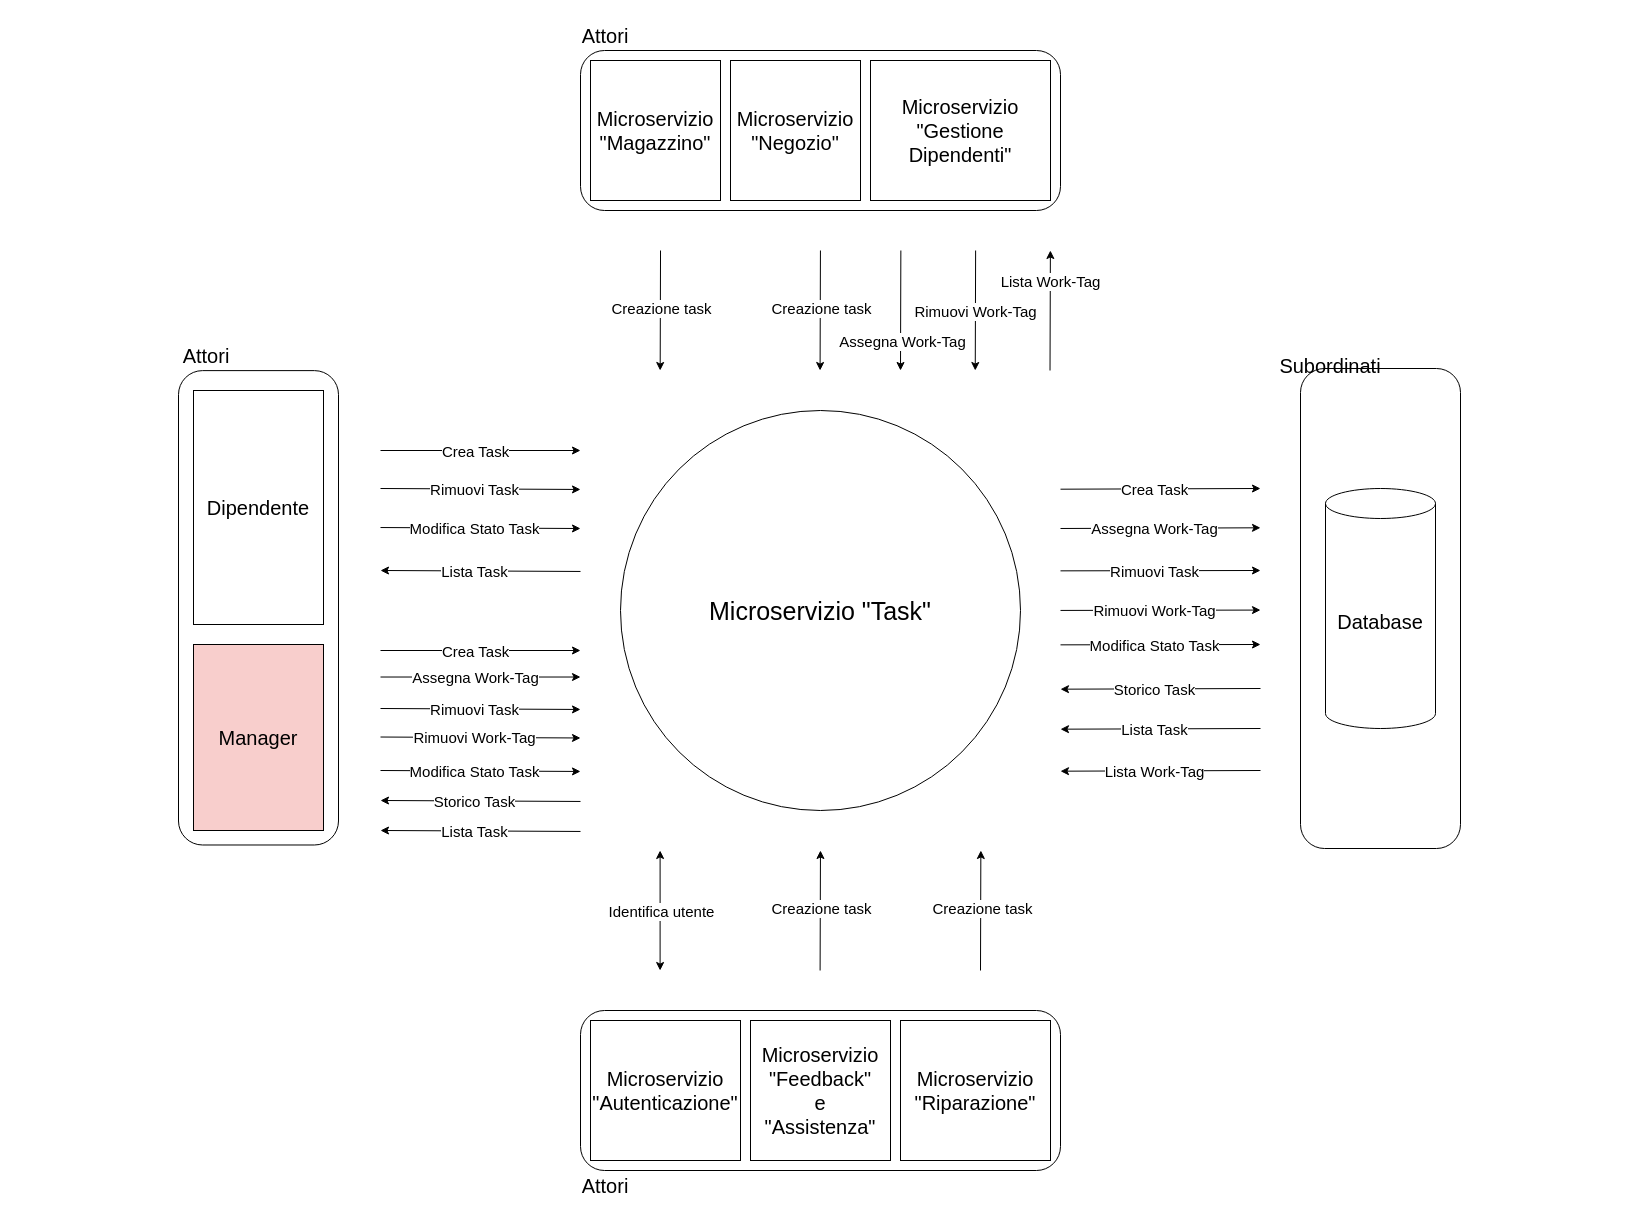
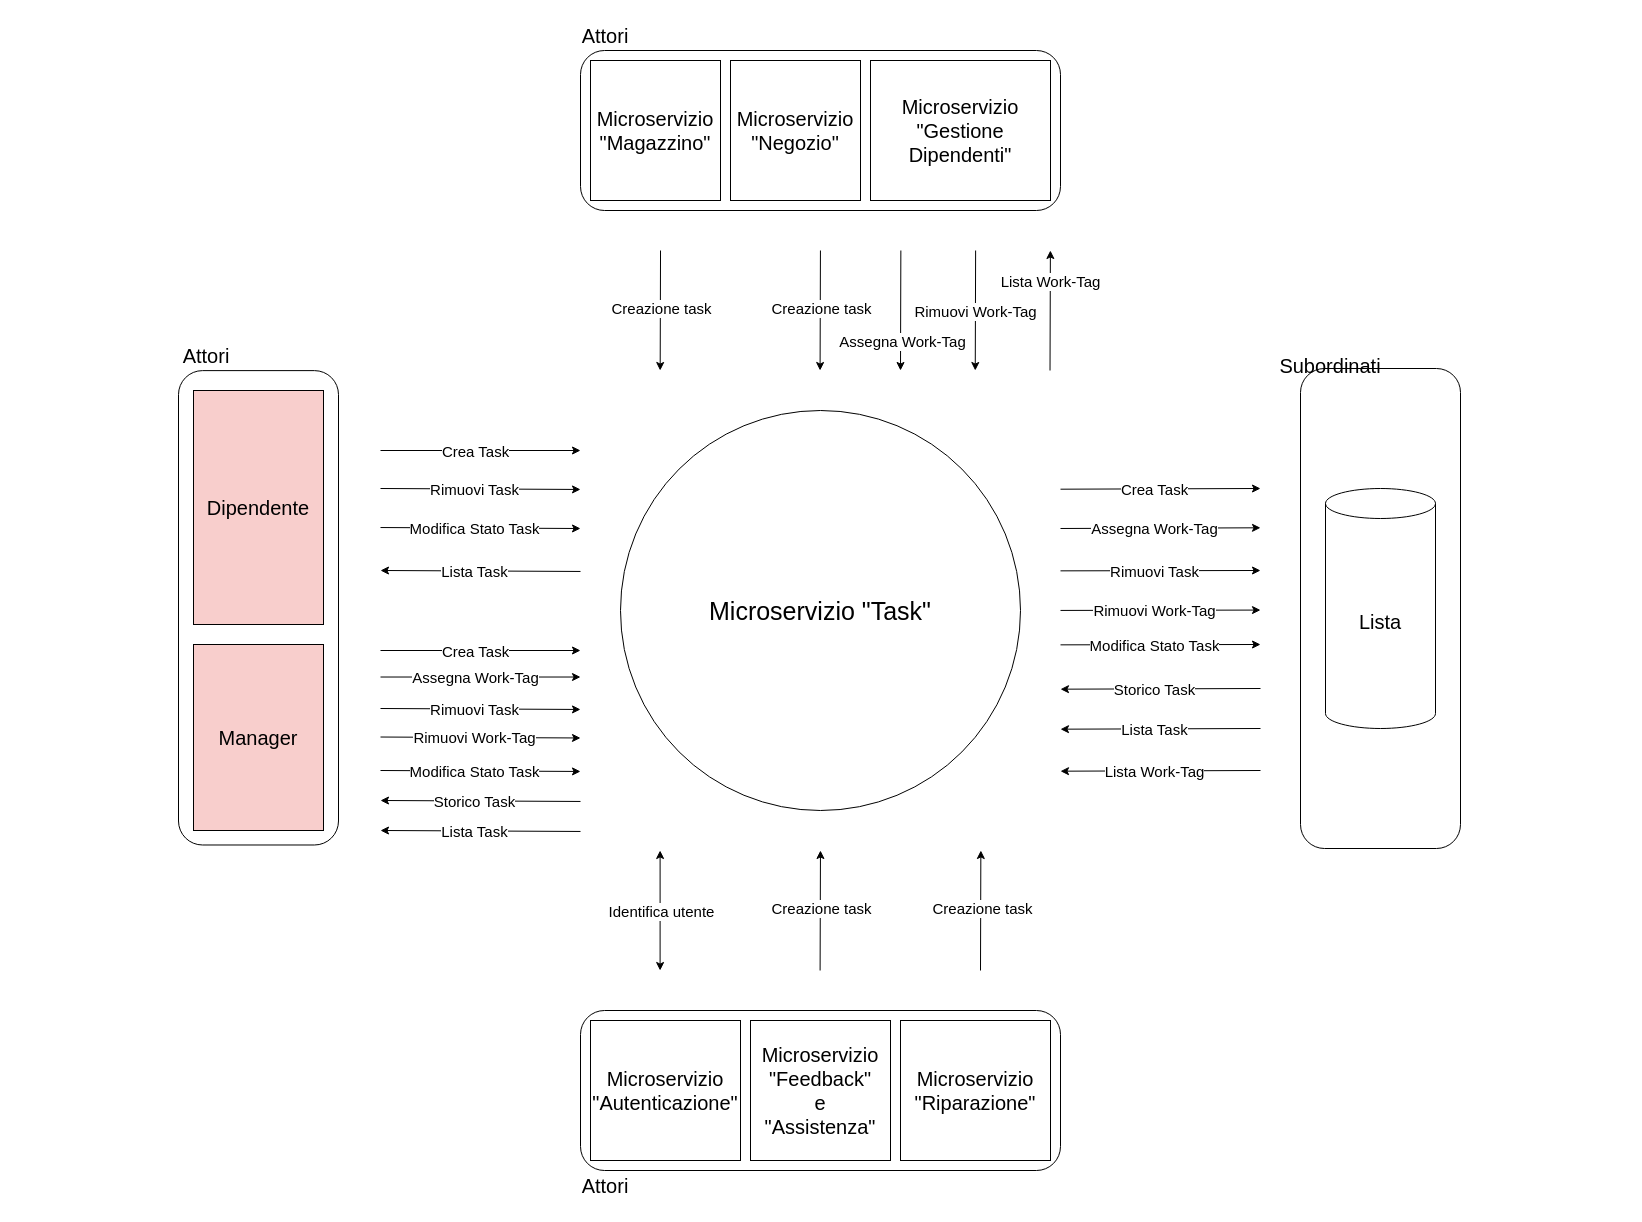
node "Dipendente": fillcolor #ffffff -> #f8cecc
node "Database": label "Database" -> "Lista"
